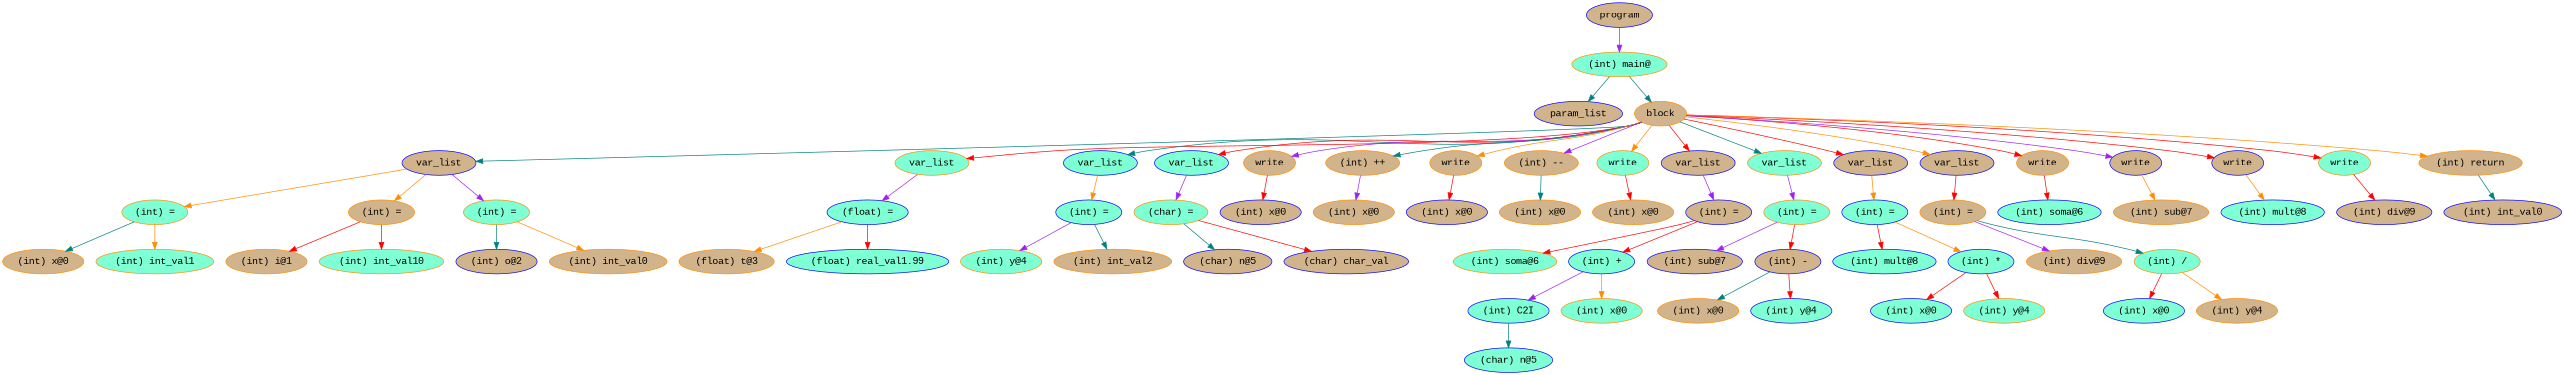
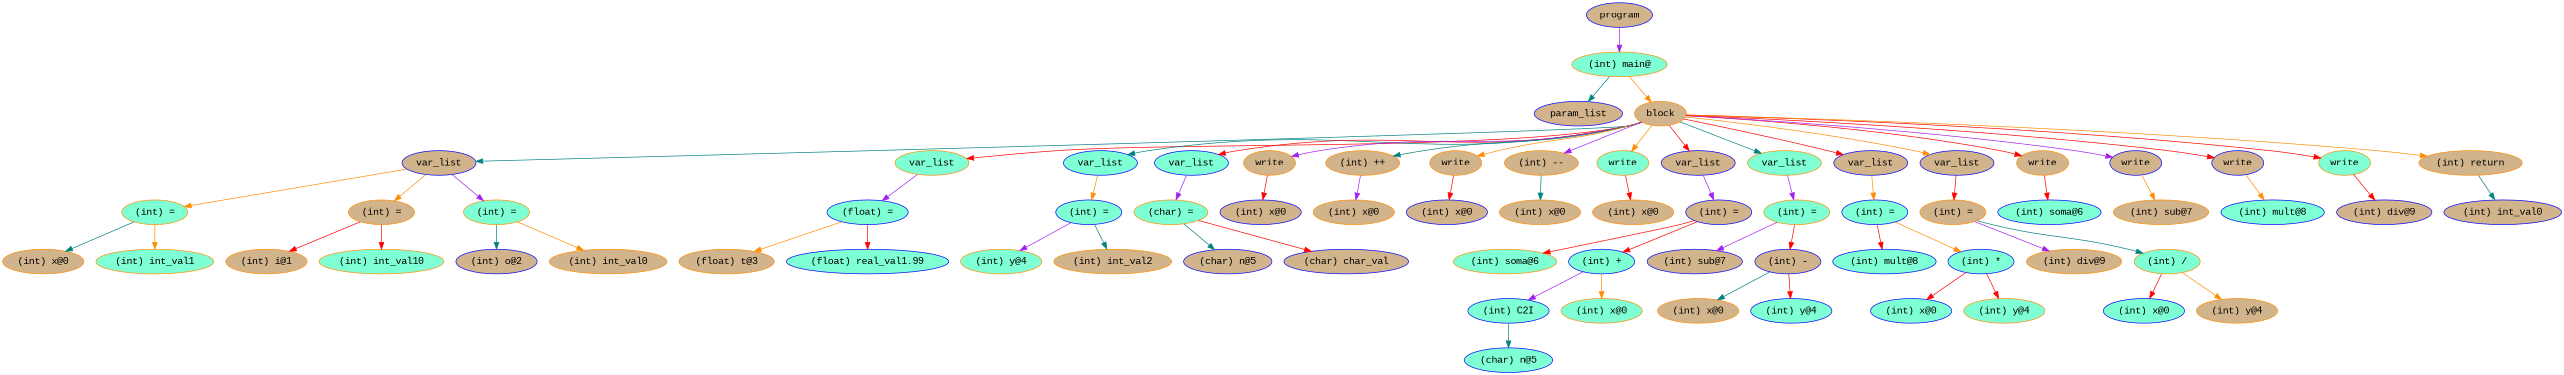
edge "(int) main@" -> "block": color teal -> darkorange
